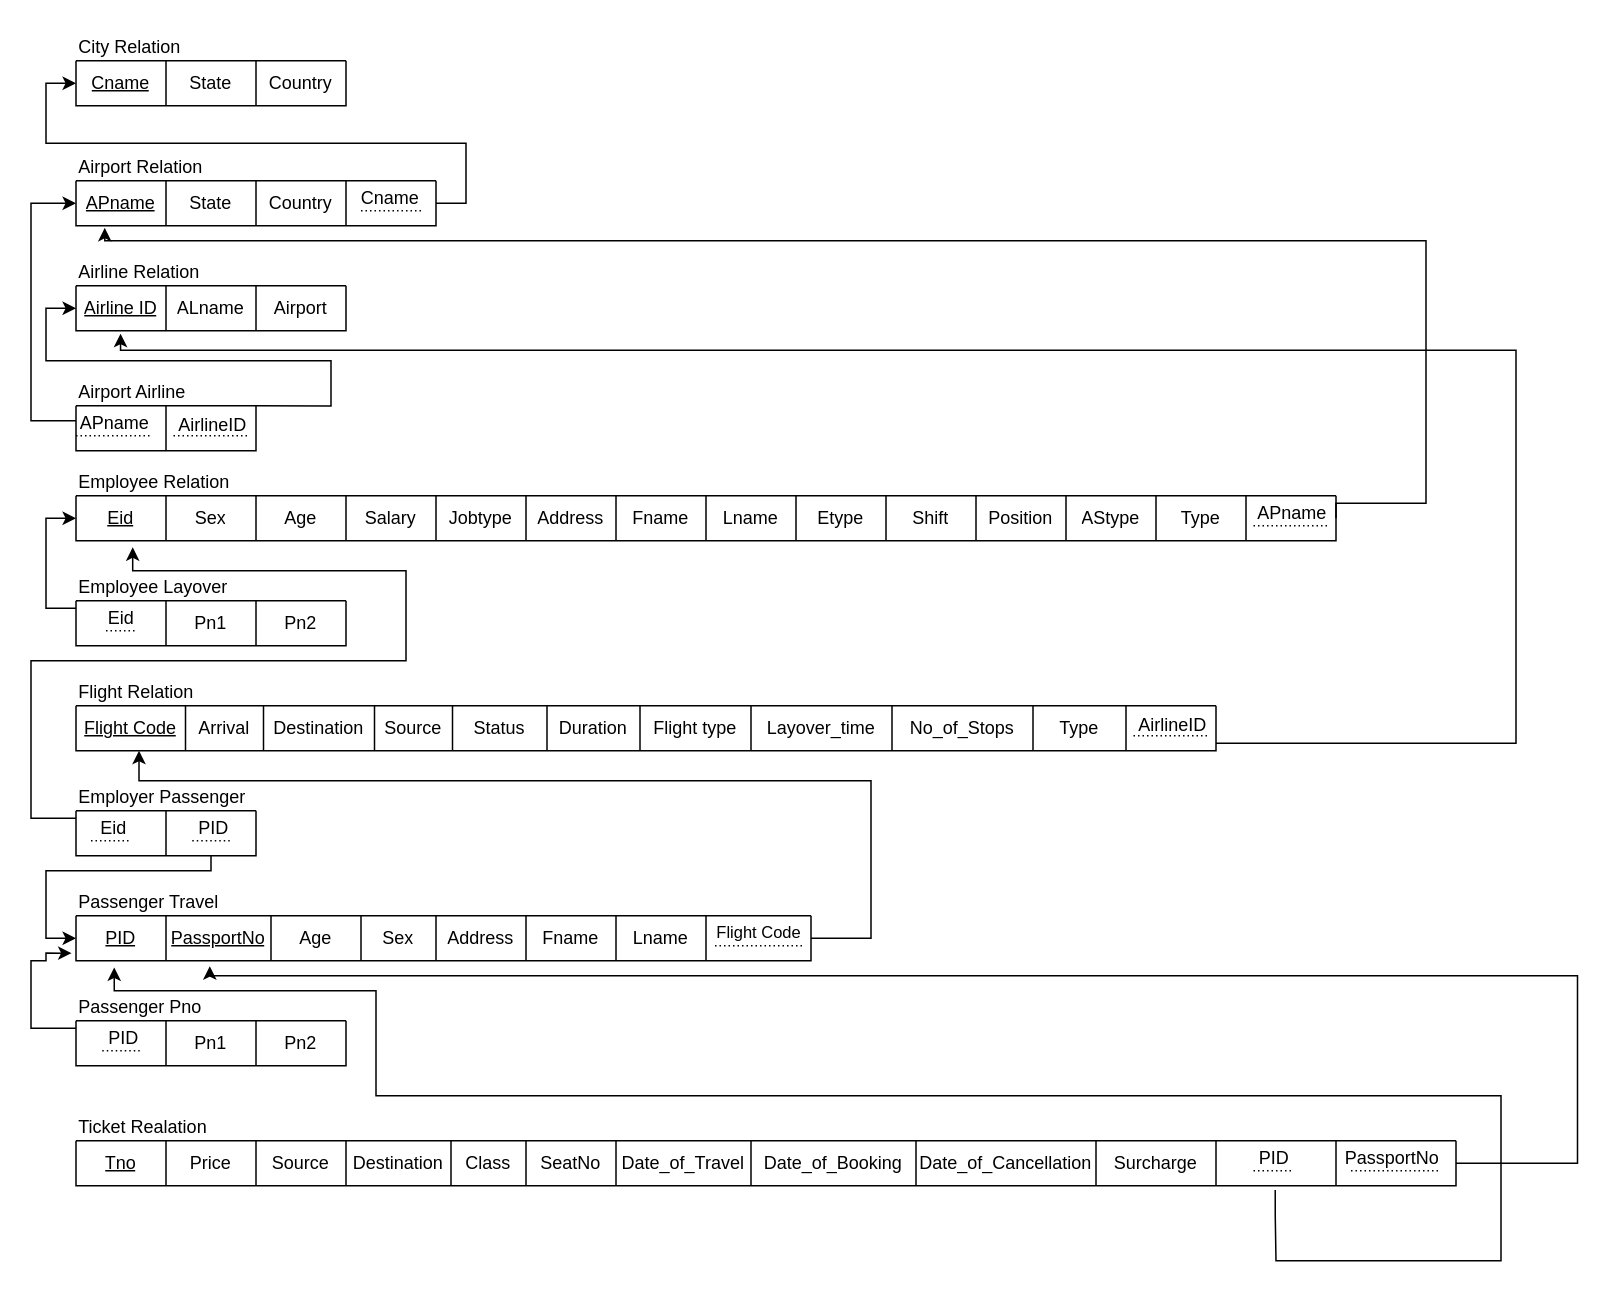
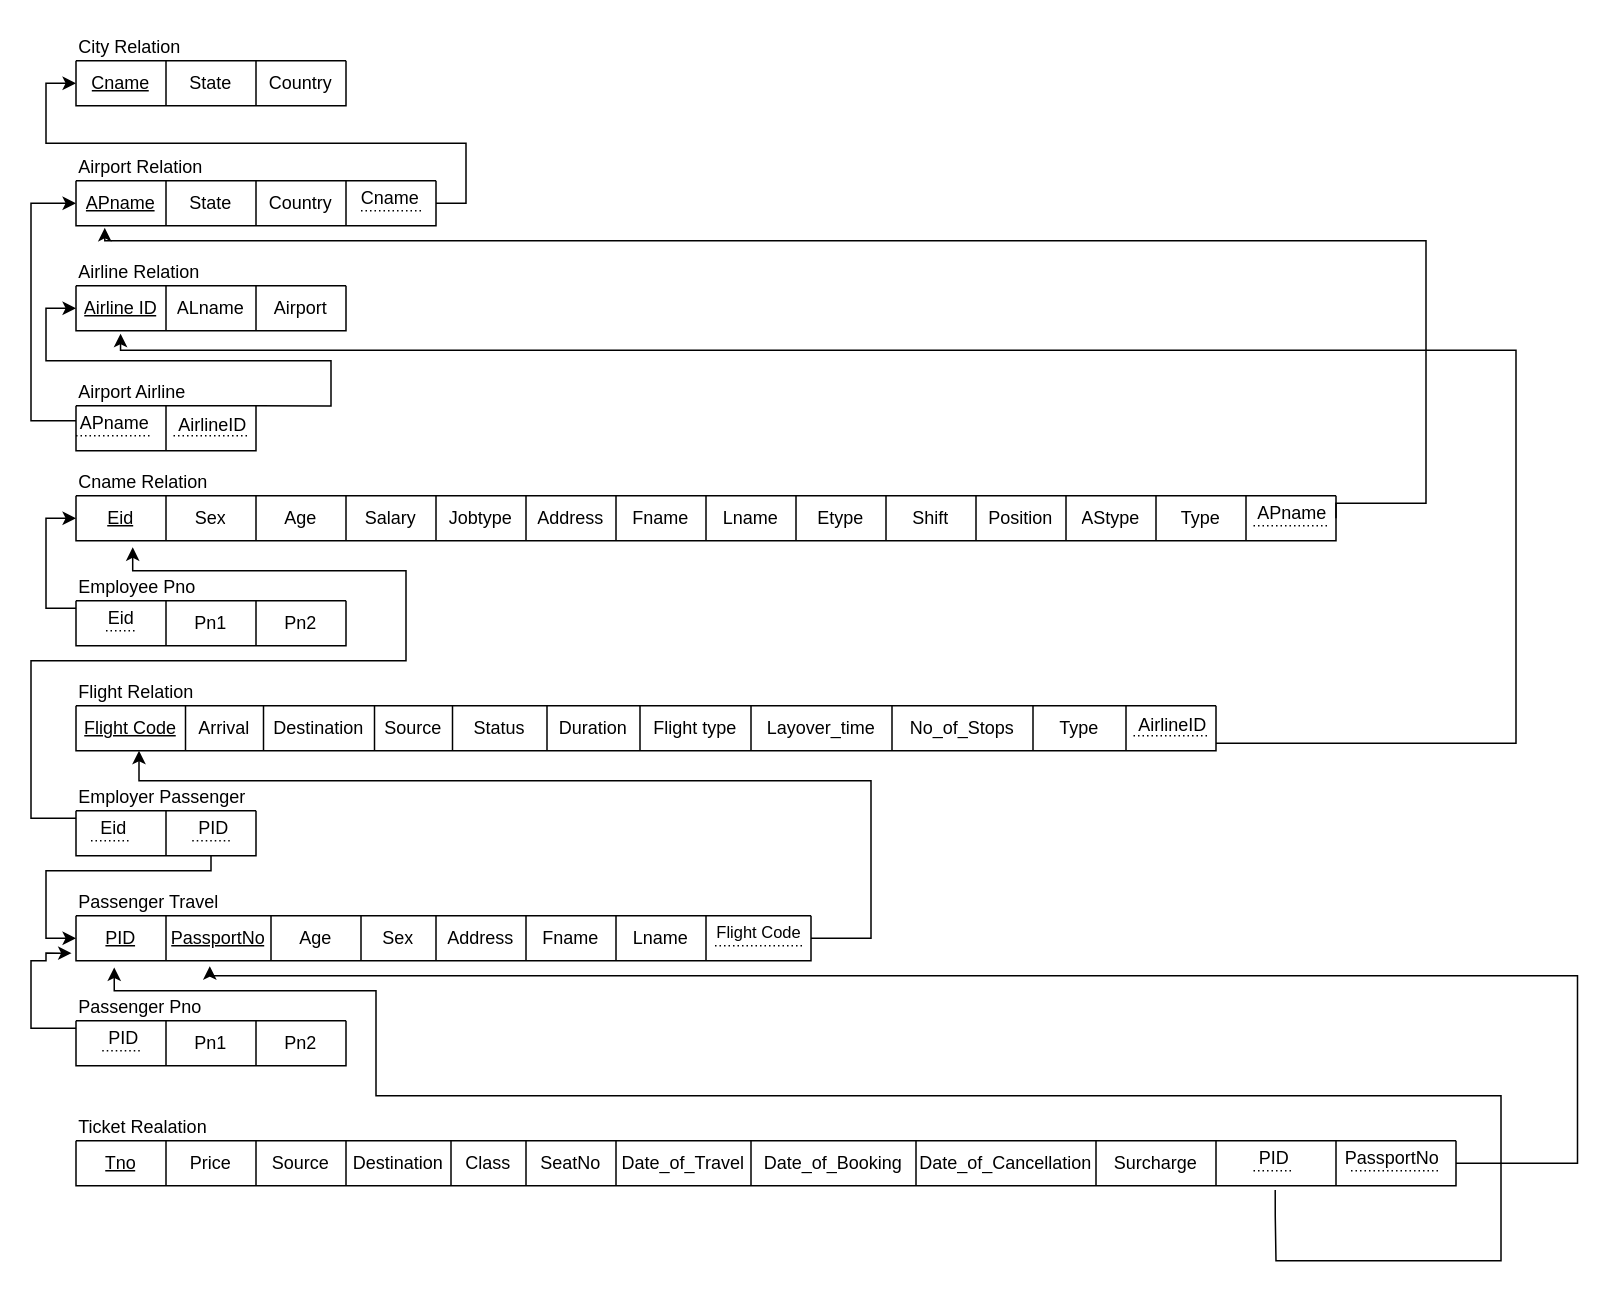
node "Employee Relation": label "Employee Relation" -> "Cname Relation"
node "Employee Layover": label "Employee Layover" -> "Employee Pno"
